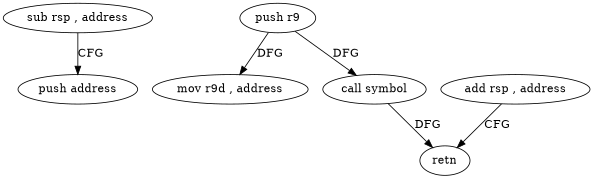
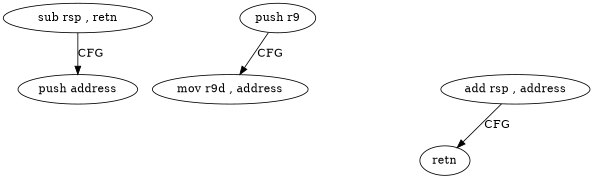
node "sub rsp , address": label "sub rsp , address" -> "sub rsp , retn"
edge "push r9" -> "mov r9d , address": label "DFG" -> "CFG"
node "call symbol": removed
